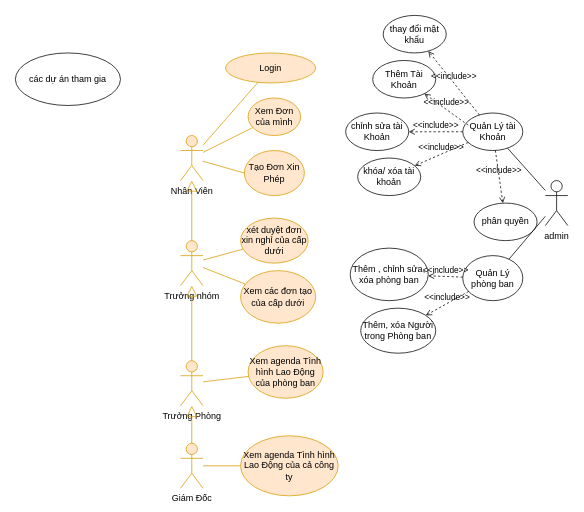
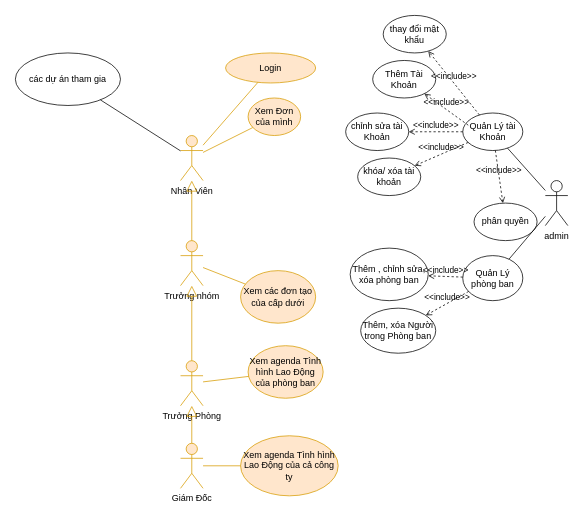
edge "các dự án tham gia" -- "Nhân Viên": added
edge "Nhân Viên" -- "Tạo Đơn Xin Phép": removed
node "Tạo Đơn Xin Phép": removed
node "xét duyệt đơn xin nghỉ của cấp dưới": removed
edge "xét duyệt đơn xin nghỉ của cấp dưới" -- "Trưởng nhóm": removed
